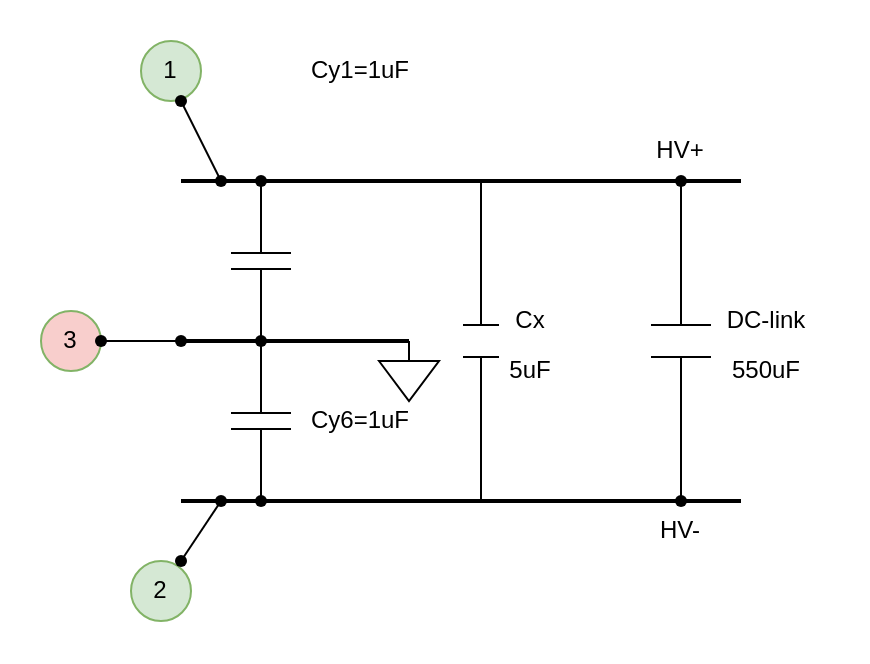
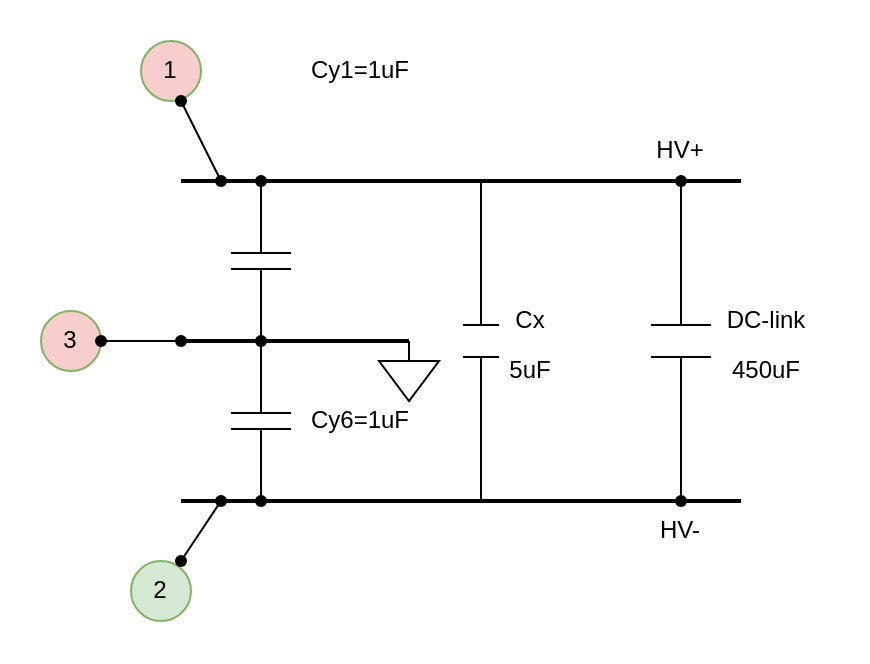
node "1": fillcolor #d5e8d4 -> #f8cecc
node "550uF": label "550uF" -> "450uF"
